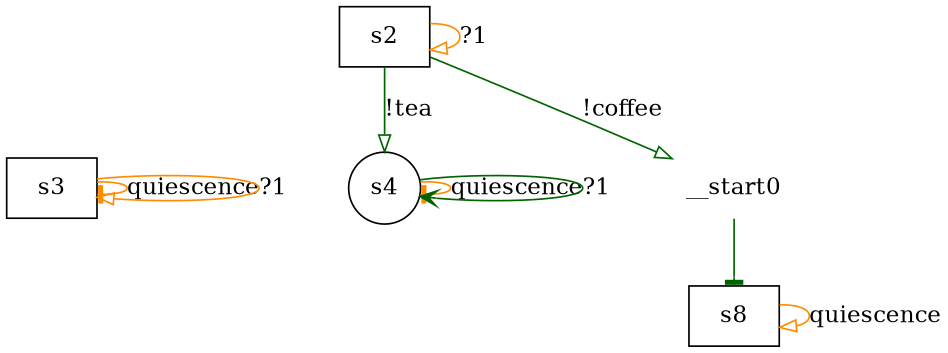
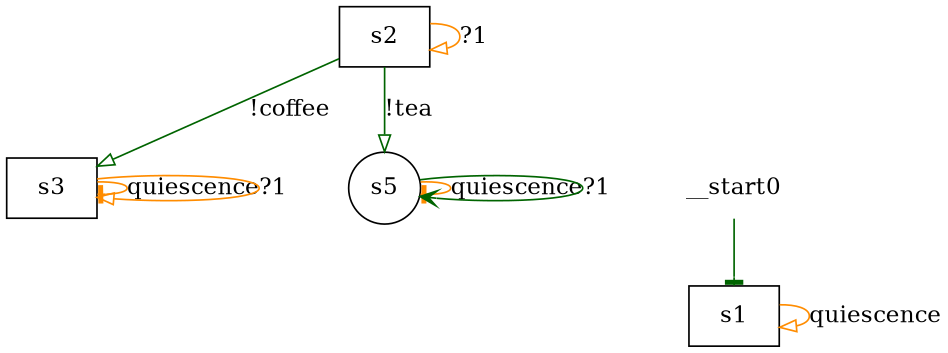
edge "s2" -> "__start0": now "s2" -> "s3"
node "s4": label "s4" -> "s5"
node "s8": label "s8" -> "s1"
